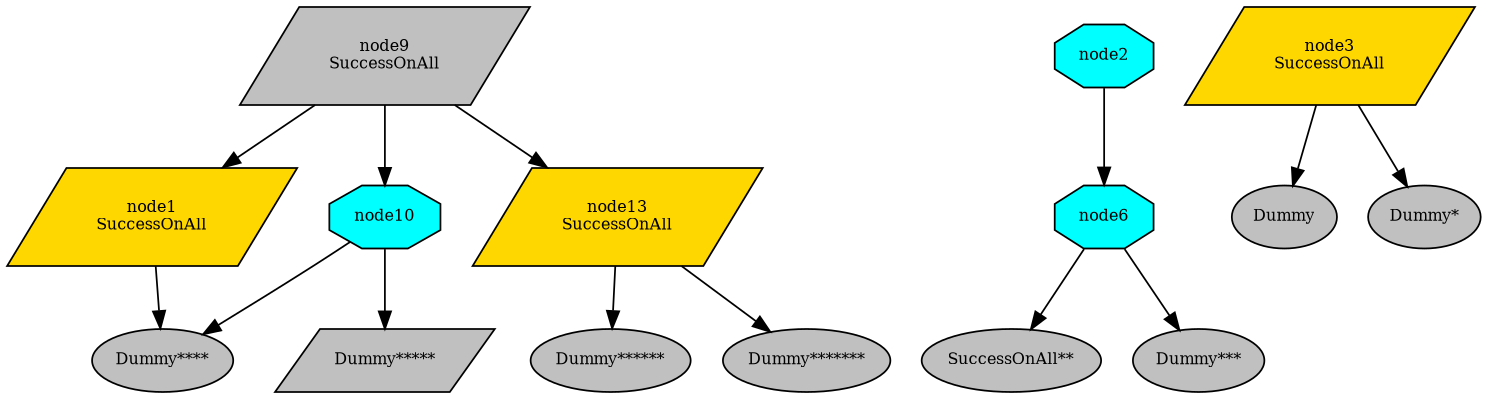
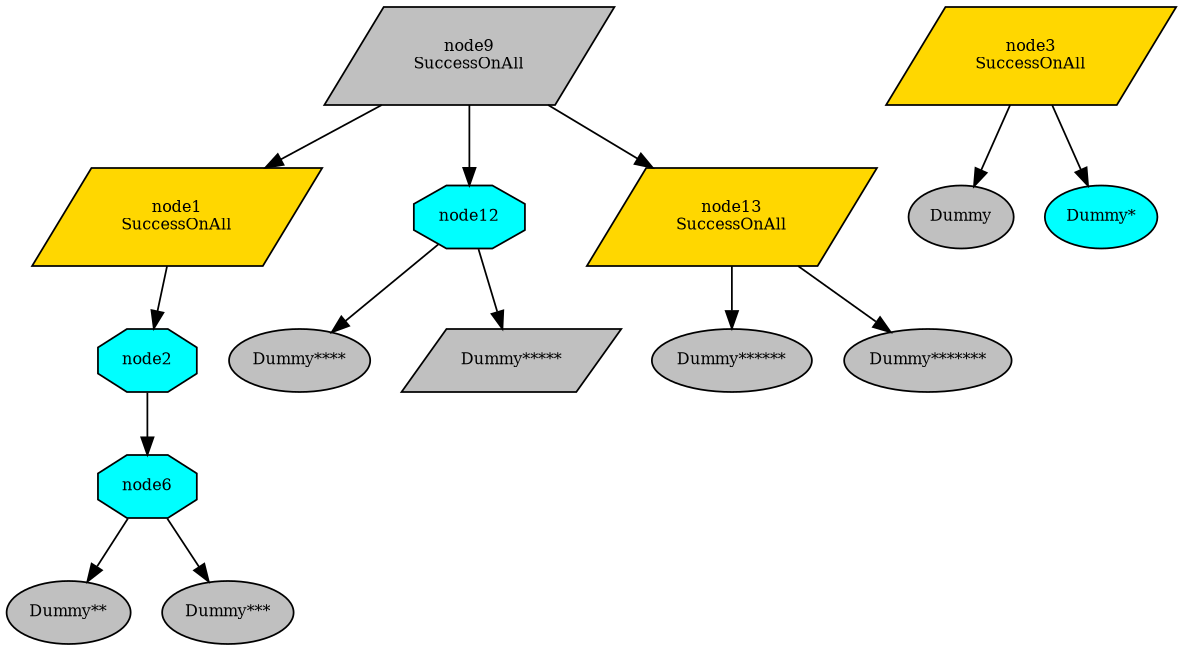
node "node10": label "node10" -> "node12"
node "Dummy*": fillcolor gray -> cyan
edge "node1 SuccessOnAll" -> "Dummy****": now "node1 SuccessOnAll" -> "node2"
node "SuccessOnAll**": label "SuccessOnAll**" -> "Dummy**"
